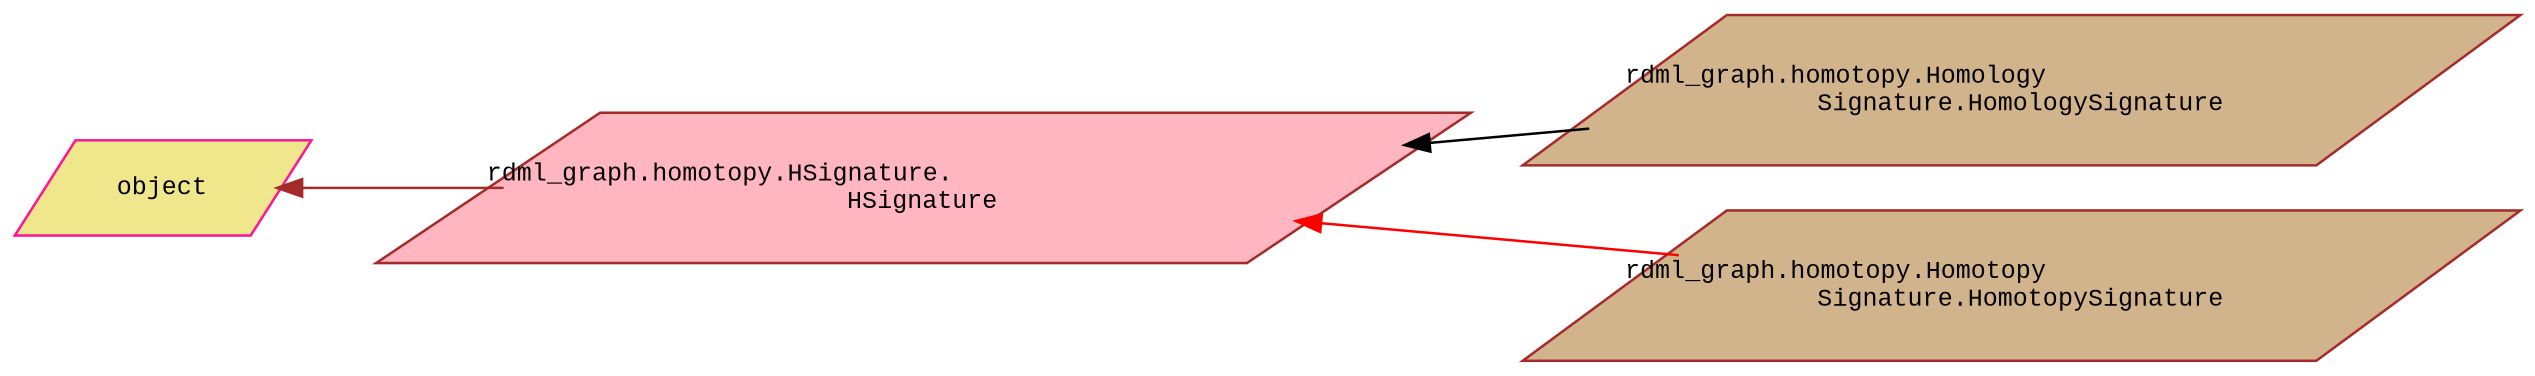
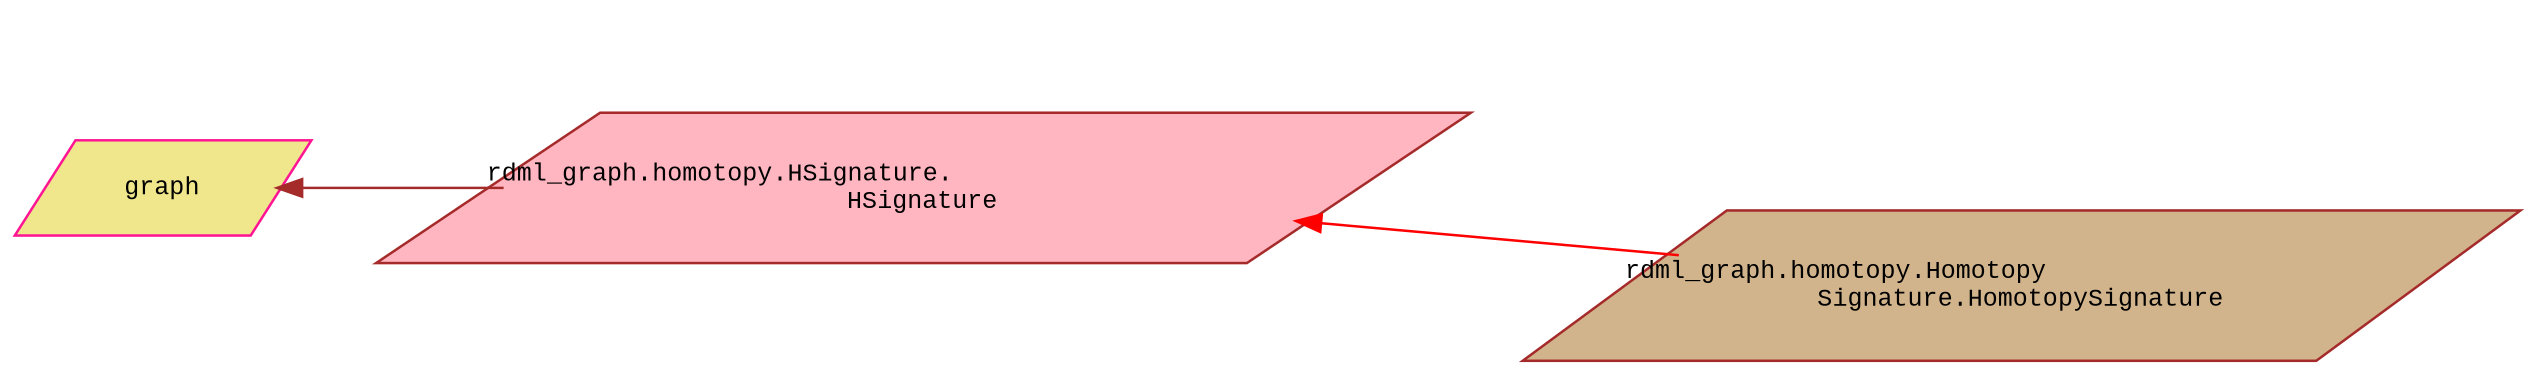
node "rdml_graph.homotopy.Homology Signature.HomologySignature": removed
node "object": label "object" -> "graph"
